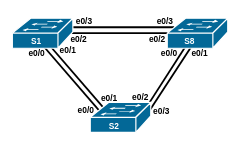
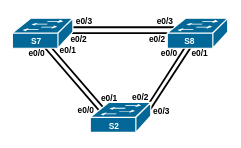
node "S1": label "S1" -> "S7"
